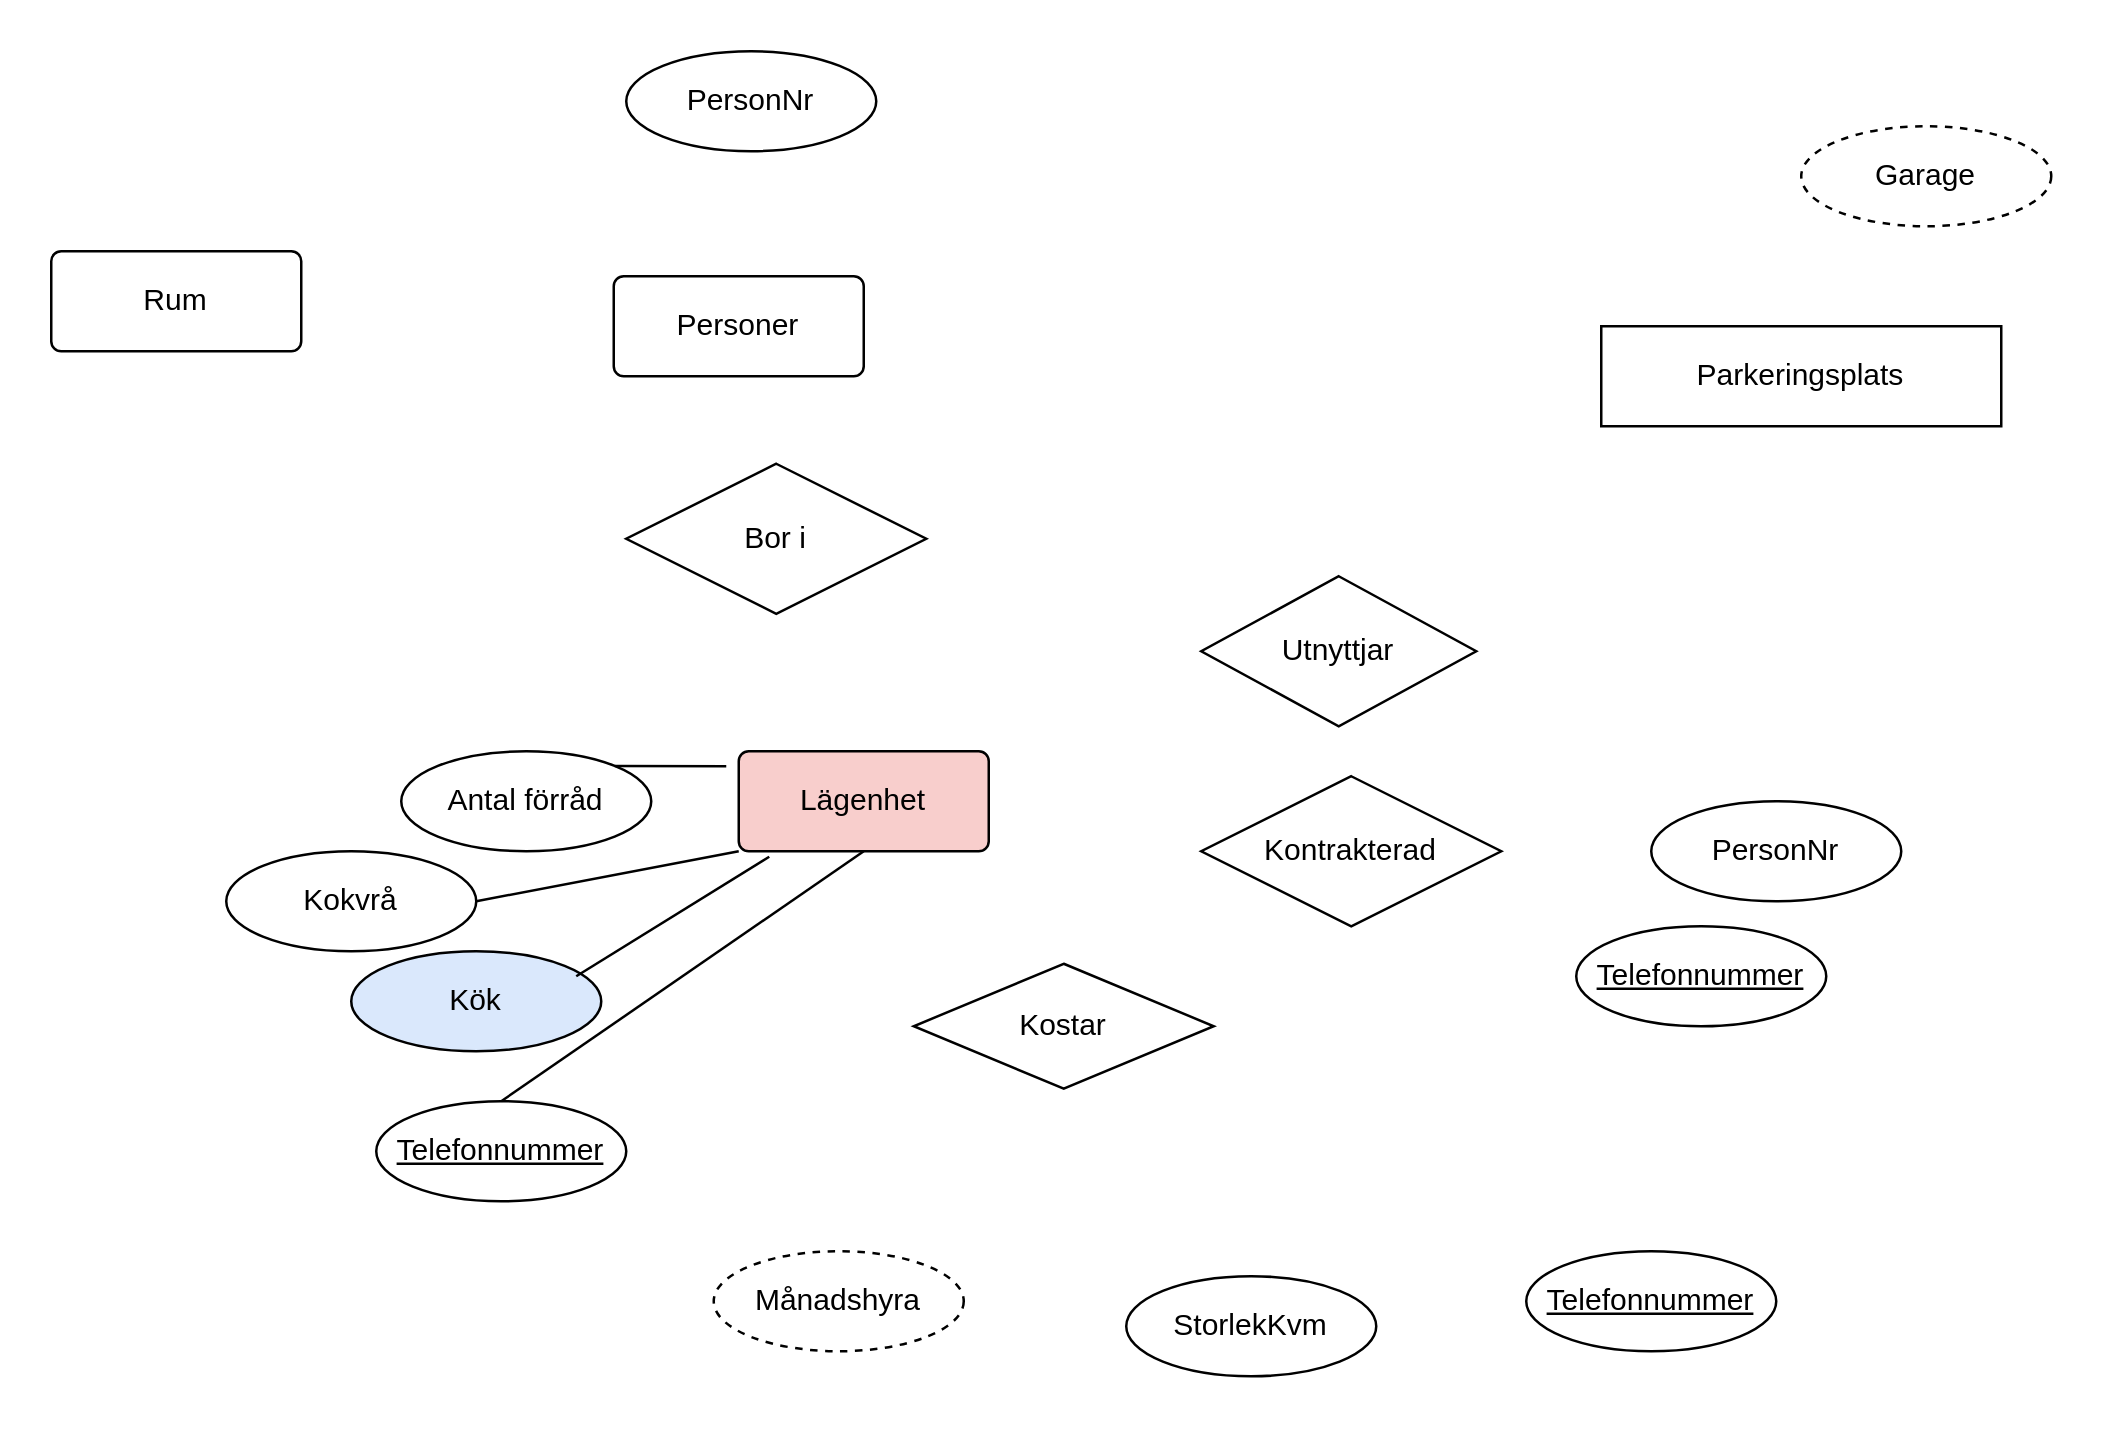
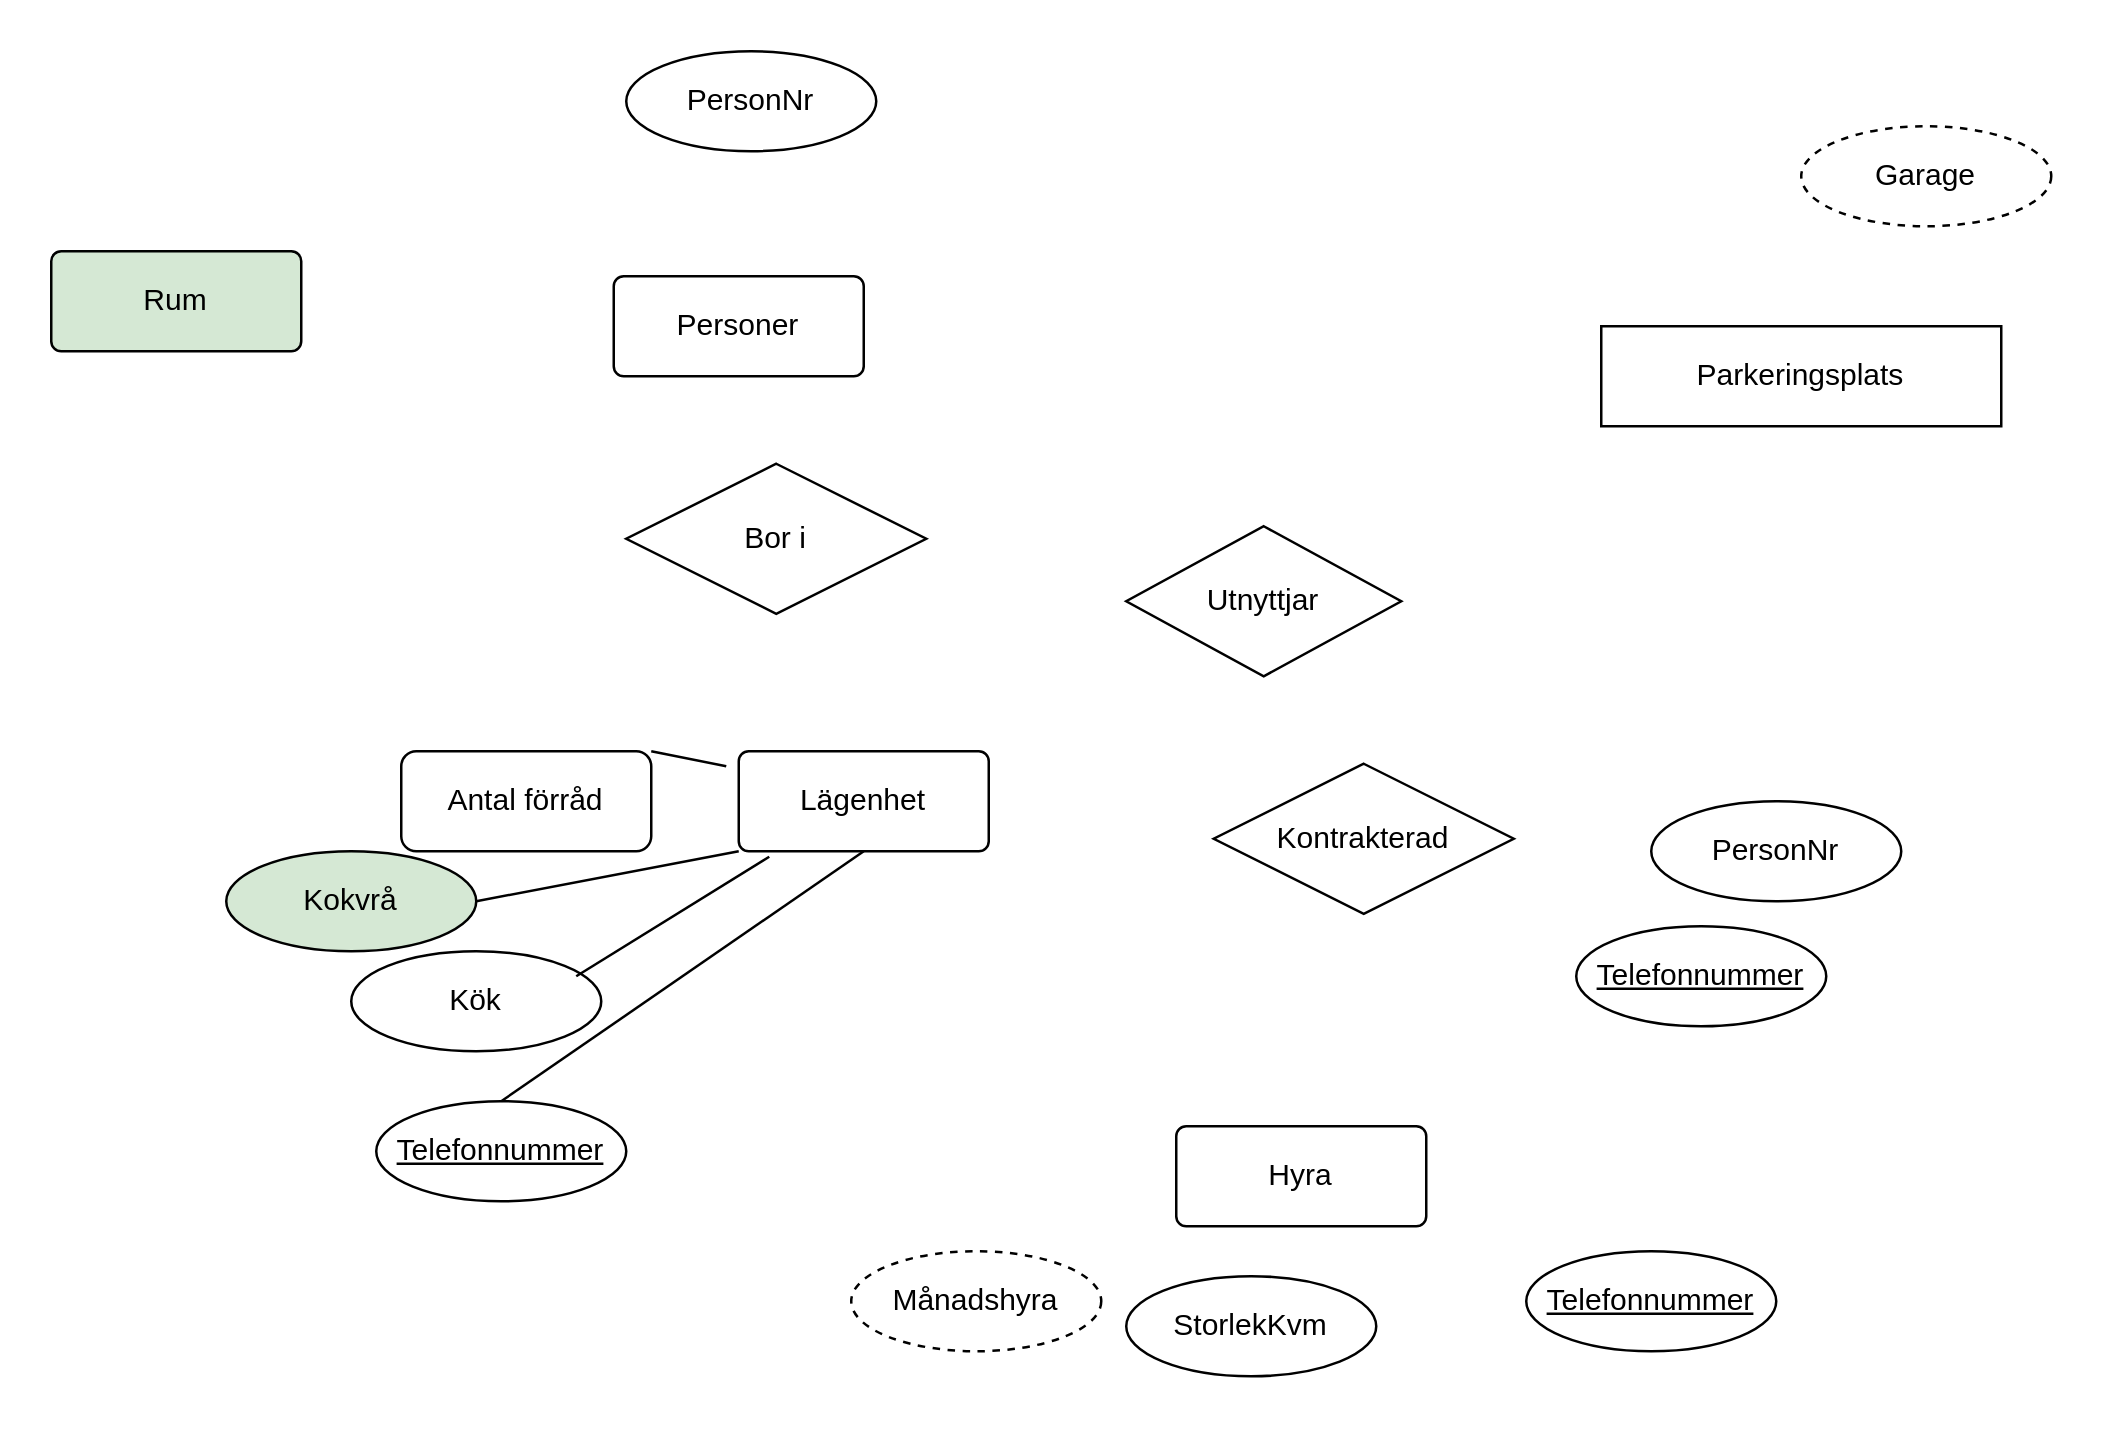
node "Rum": fillcolor #ffffff -> #d5e8d4
node "Utnyttjar": moved (1339, 651) -> (1264, 601)
node "Antal förråd": shape ellipse -> rounded rectangle
node "Lägenhet": fillcolor #f8cecc -> #ffffff
node "Kontrakterad": moved (1351, 851) -> (1364, 839)
node "Kokvrå": fillcolor #ffffff -> #d5e8d4
node "Kök": fillcolor #dae8fc -> #ffffff
node "Kostar": removed
node "Hyra": added
node "Månadshyra": moved (839, 1301) -> (976, 1301)
